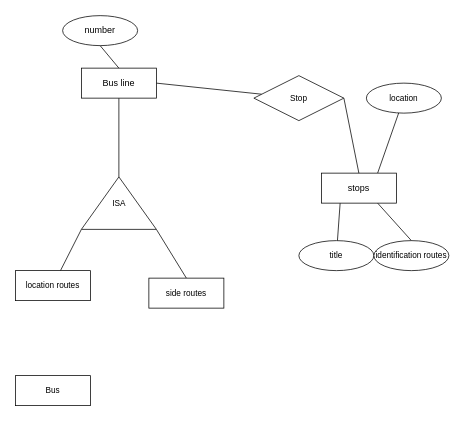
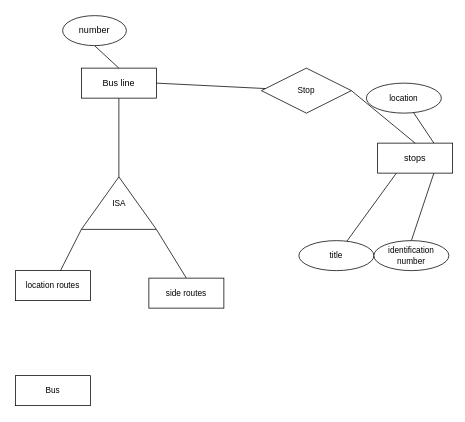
node "number": size 75x30 -> 64x30
node "Stop": moved (299, 98) -> (306, 90)
node "stops": moved (359, 188) -> (415, 158)
node "identification routes": label "identification routes" -> "identification number"
